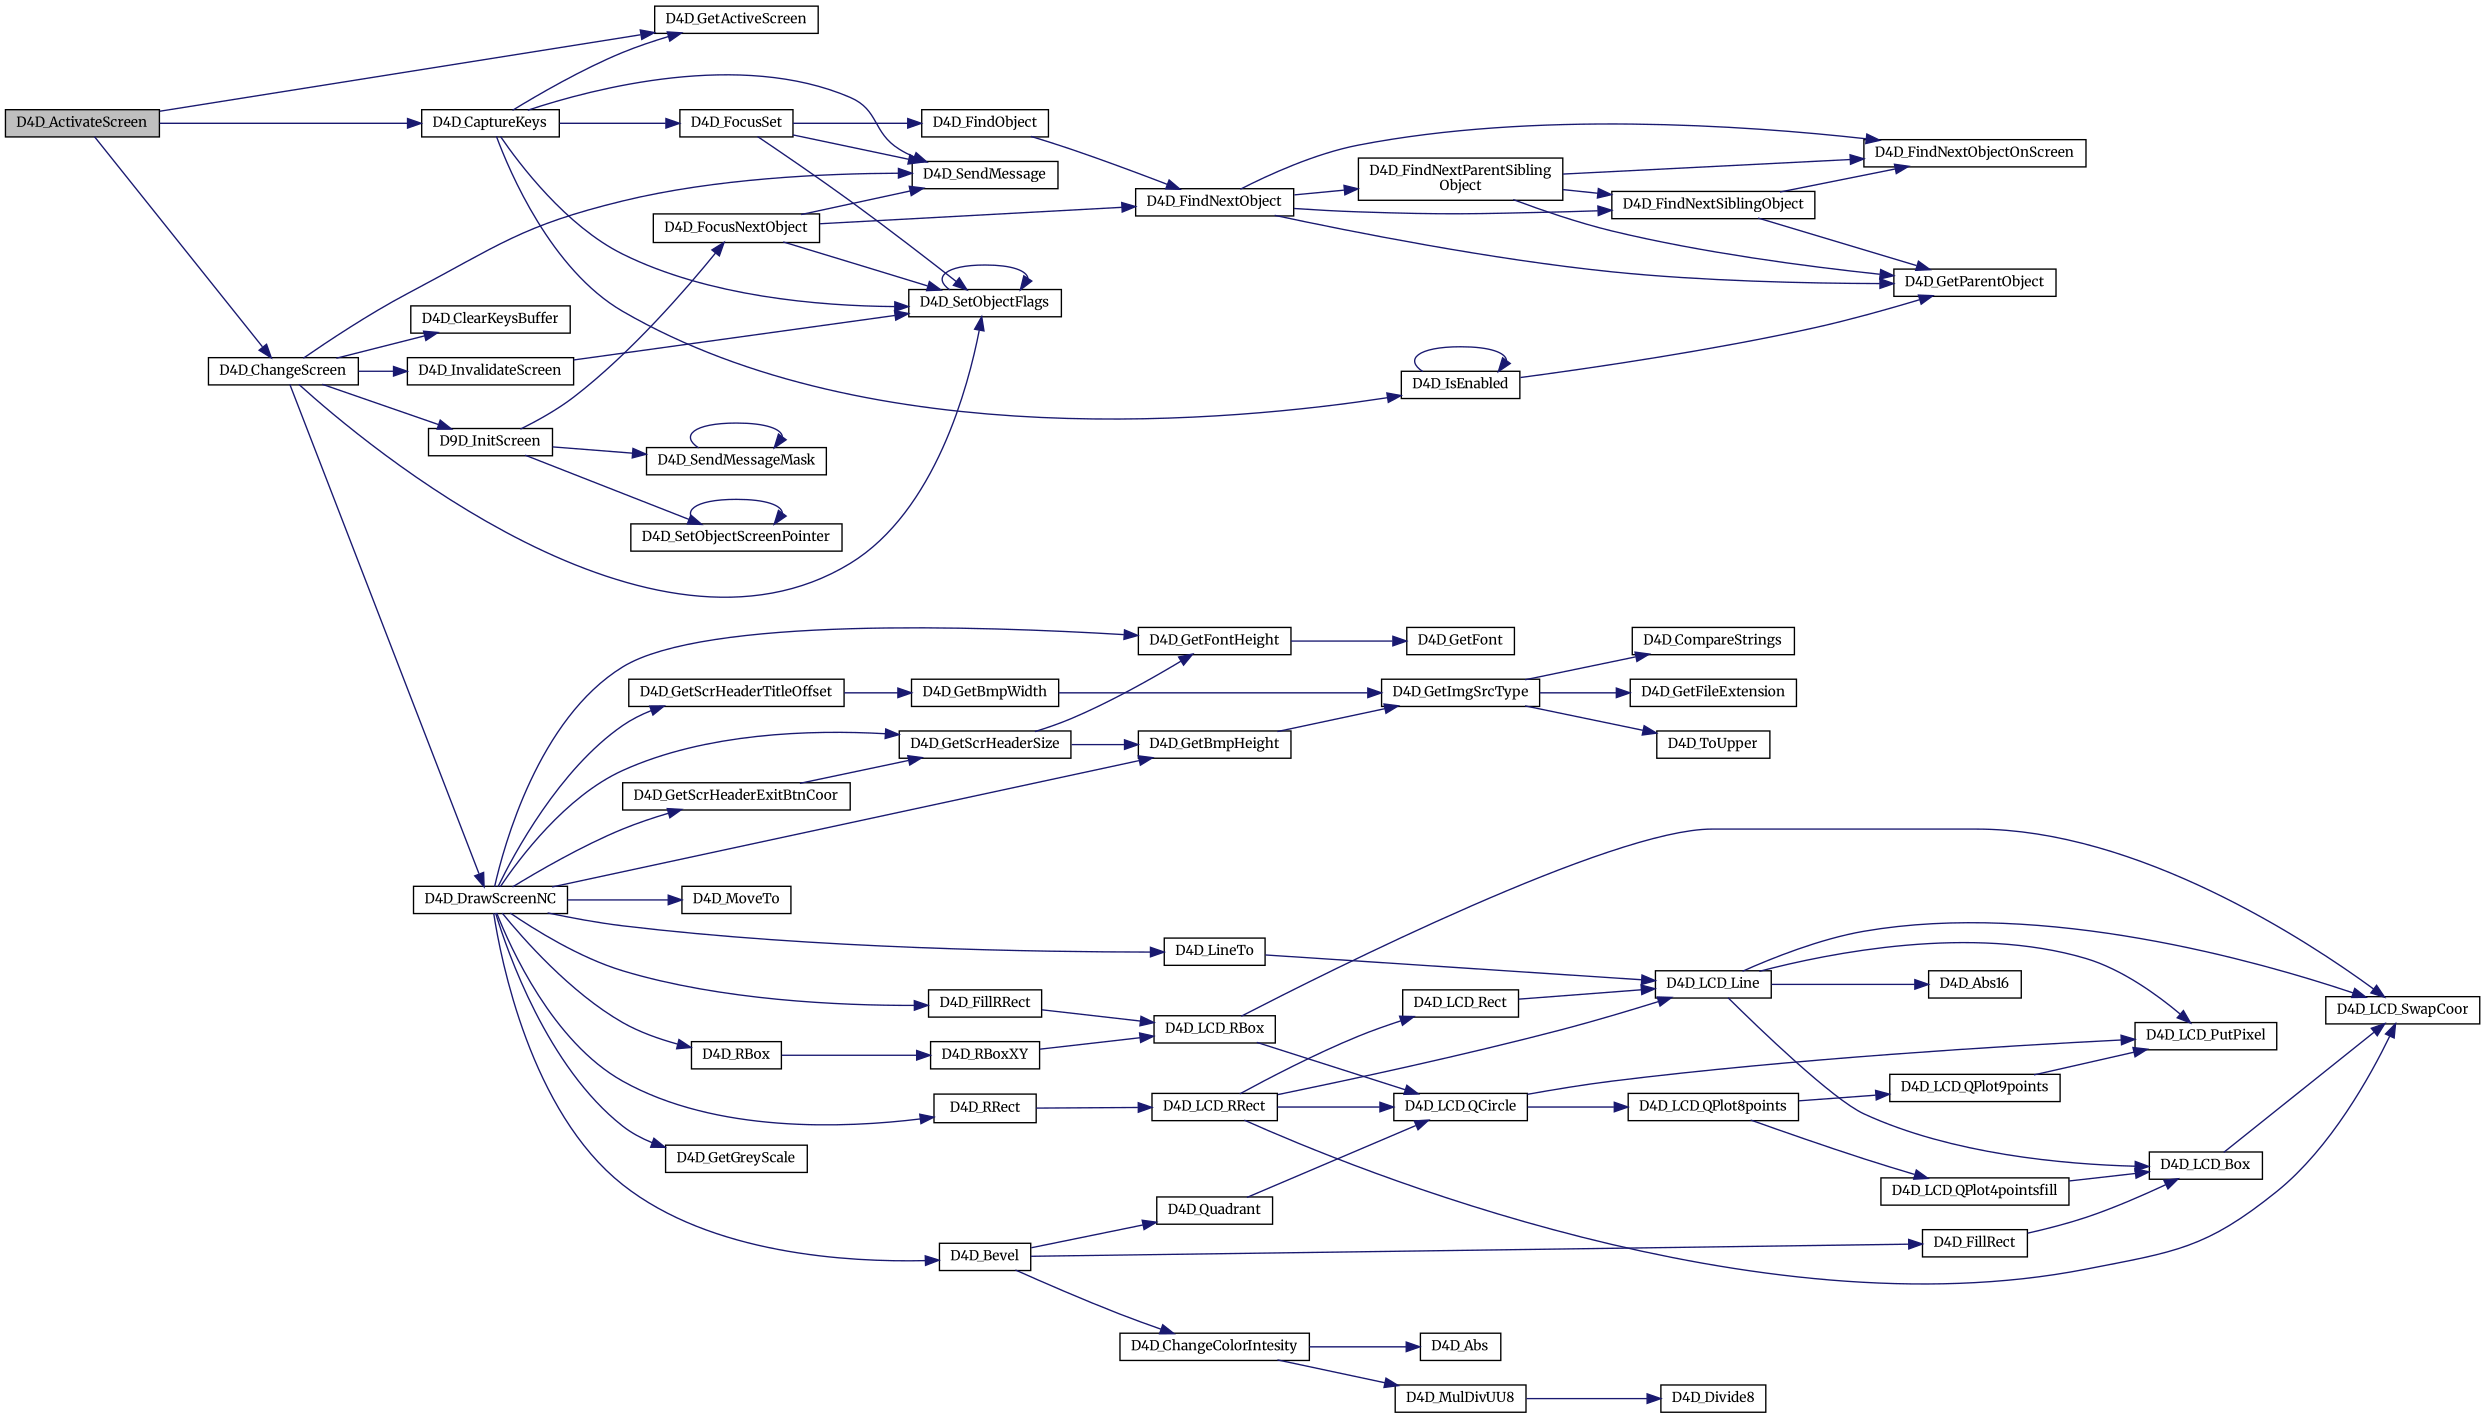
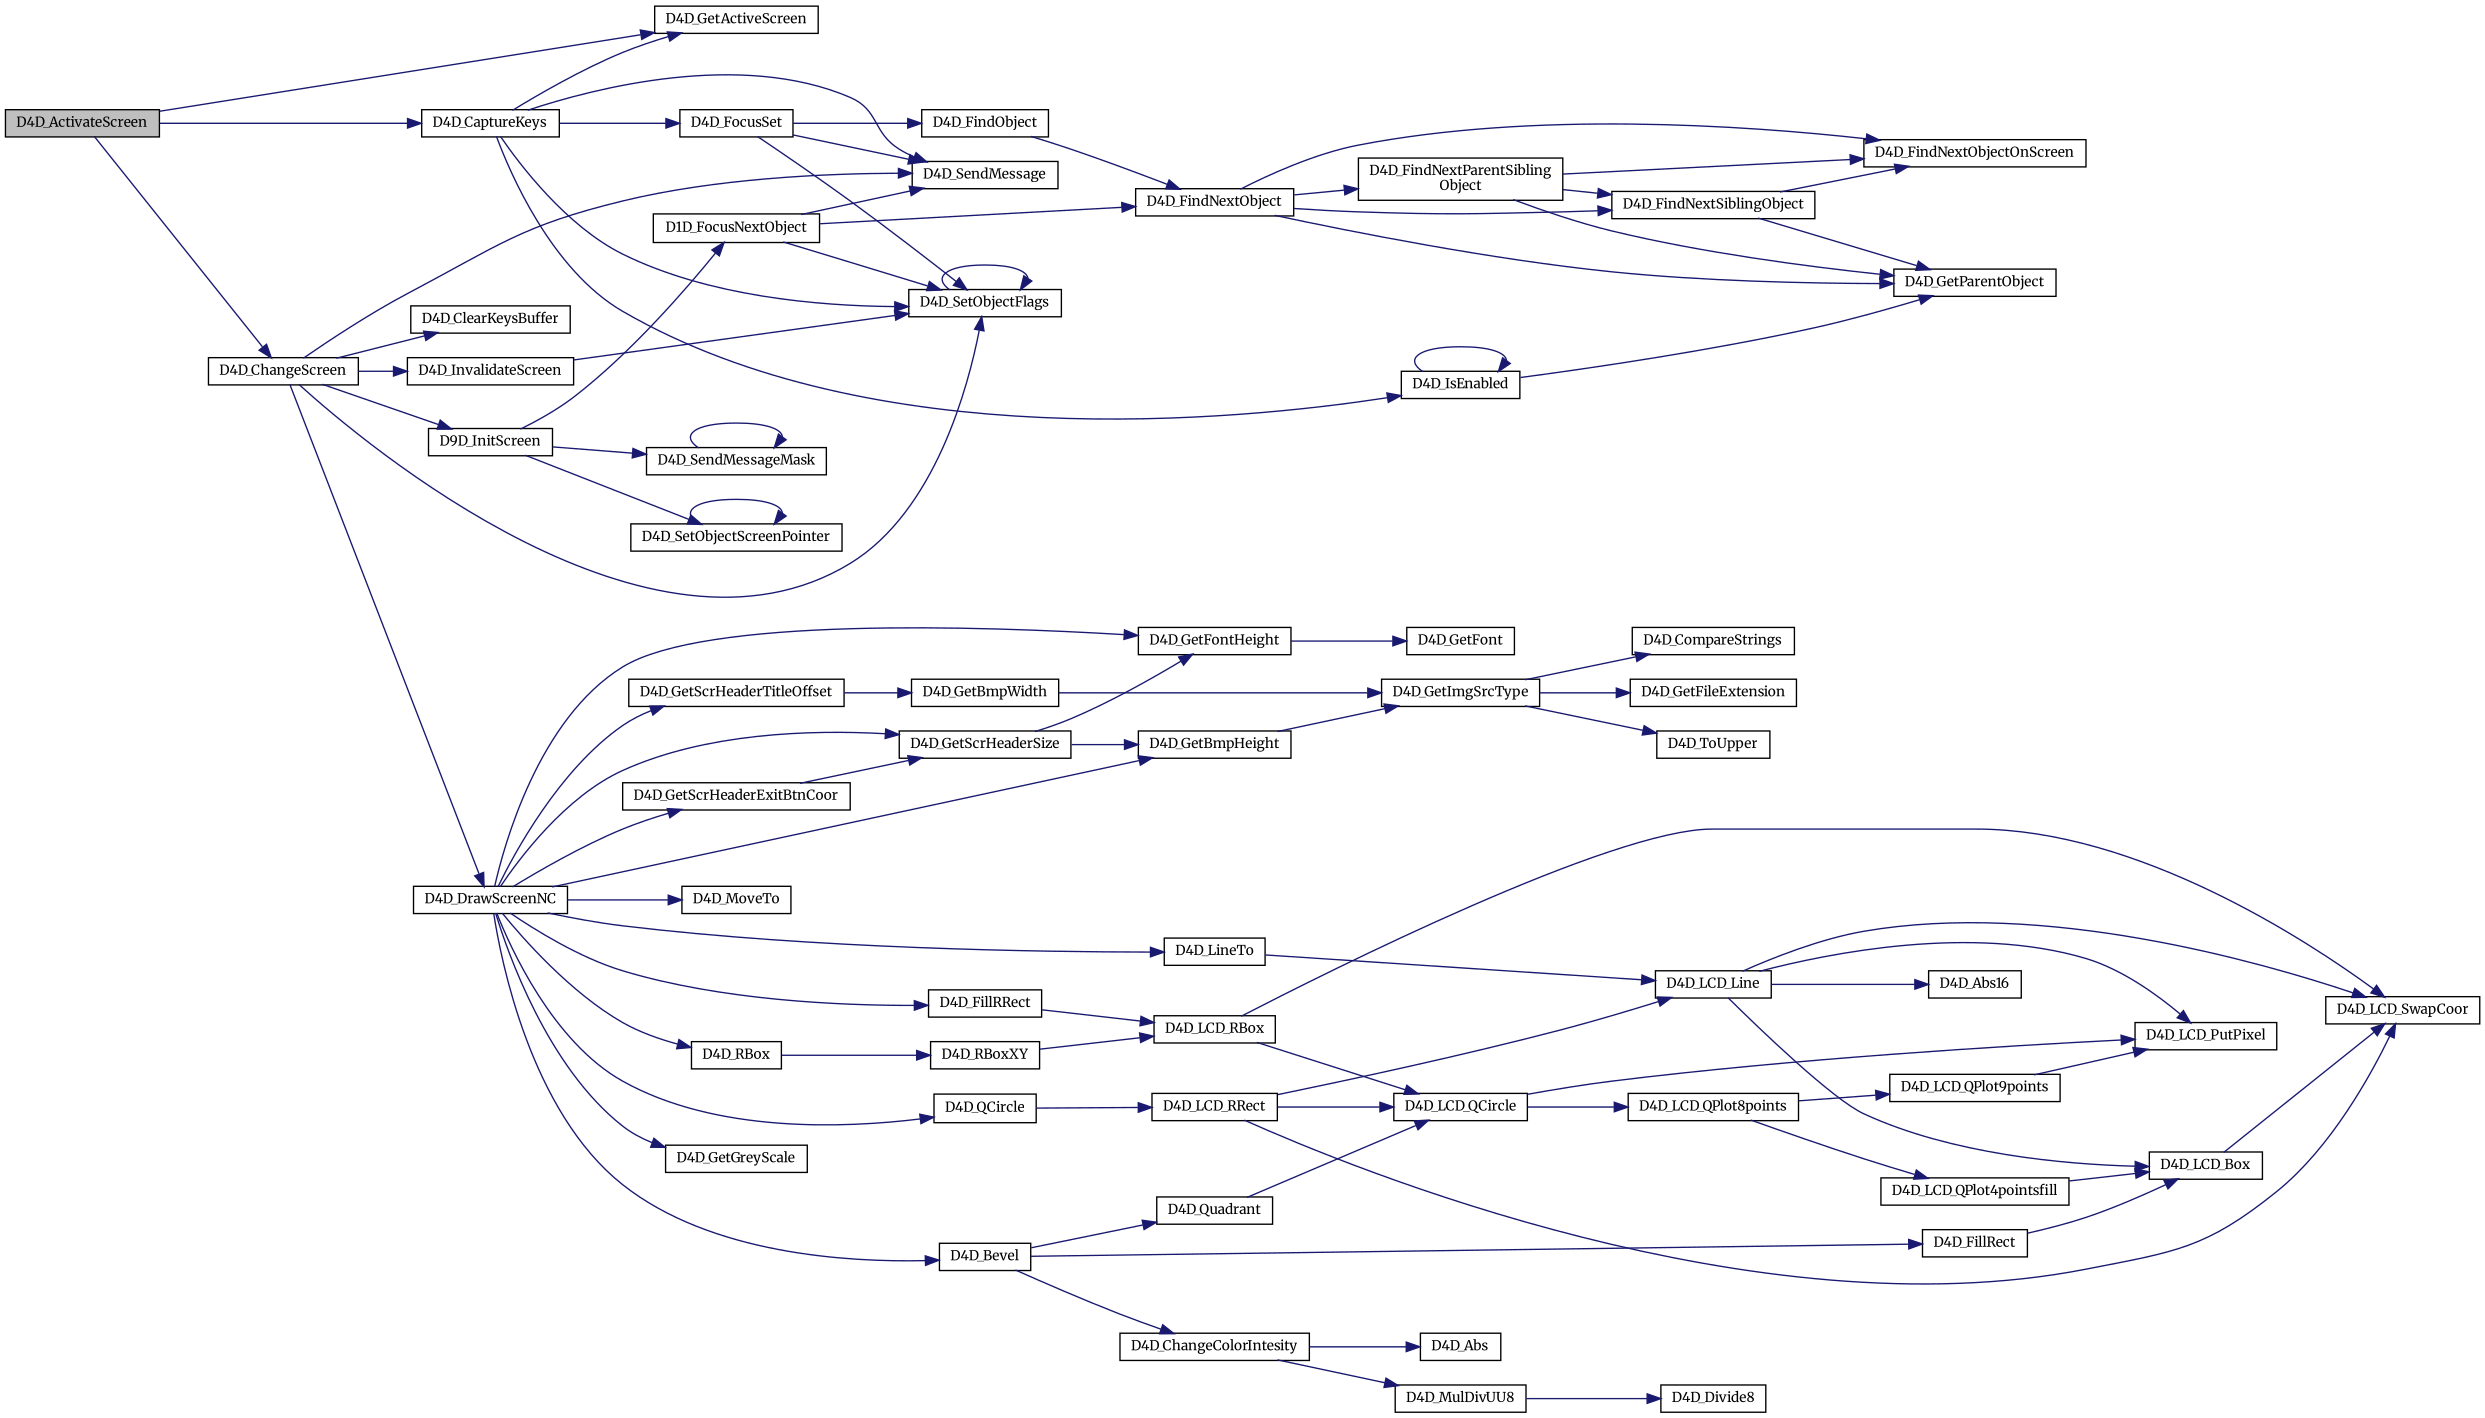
node "D4D_FocusNextObject": label "D4D_FocusNextObject" -> "D1D_FocusNextObject"
node "D4D_LCD_Rect": removed
node "D4D_RRect": label "D4D_RRect" -> "D4D_QCircle"
